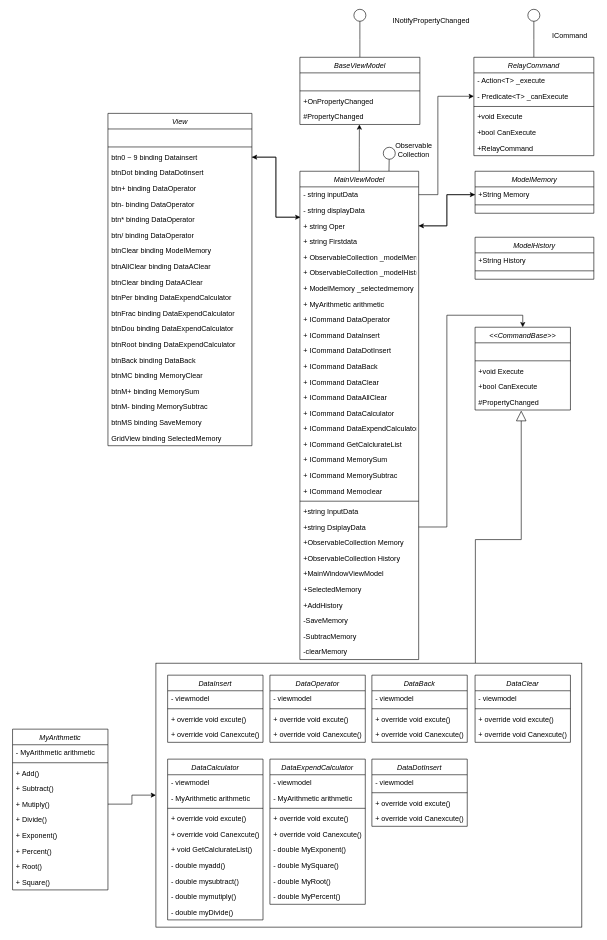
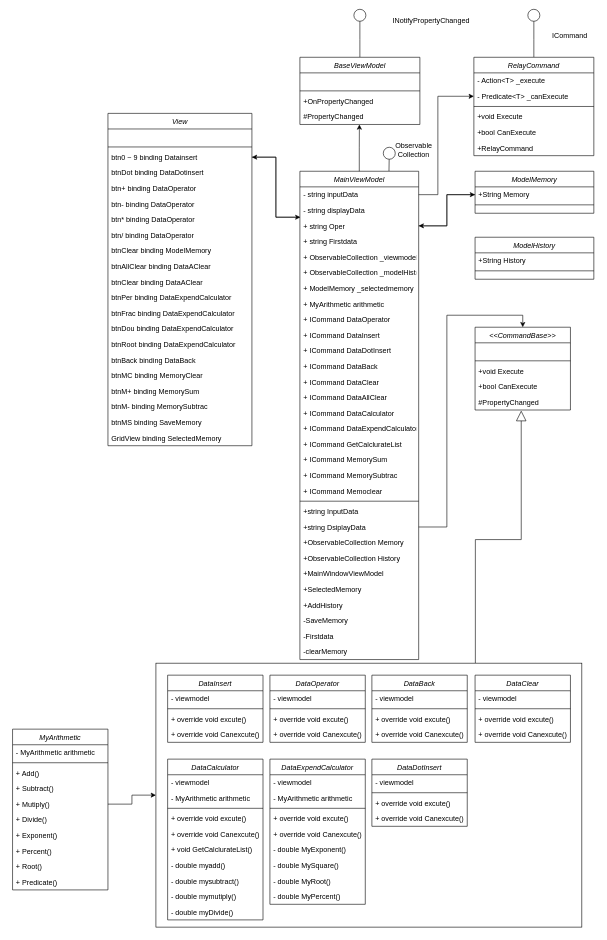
node "+ ObservableCollection _modelMemories": label "+ ObservableCollection _modelMemories" -> "+ ObservableCollection _viewmodel"
node "-SubtracMemory": label "-SubtracMemory" -> "-Firstdata"
node "+ Square()": label "+ Square()" -> "+ Predicate()"
